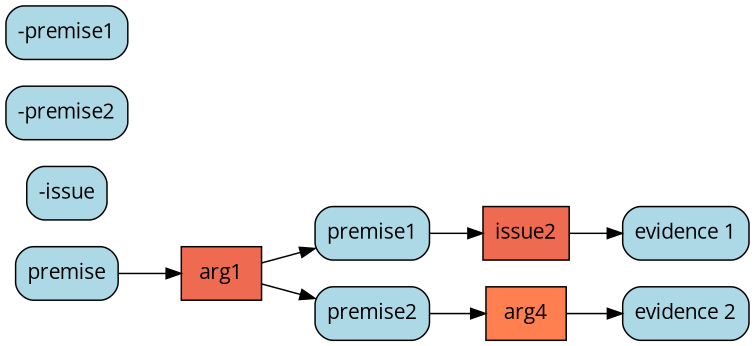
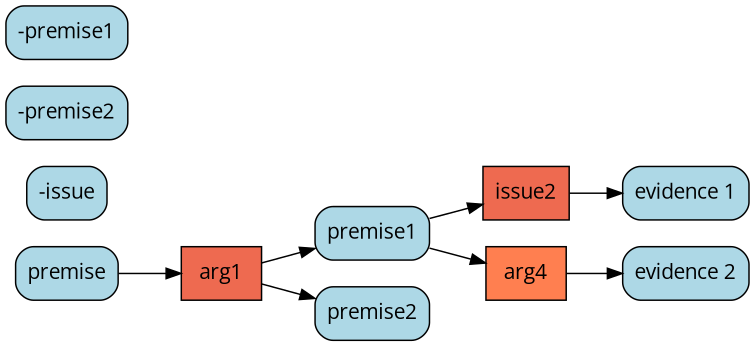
edge "premise2" -> "arg4": now "premise1" -> "arg4"
